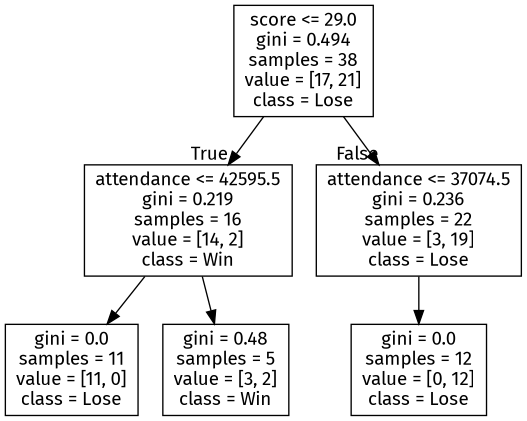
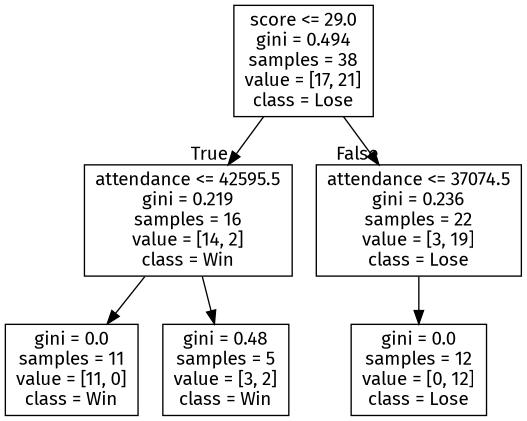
node "gini = 0.0 samples = 11 value = [11, 0] class = Lose": label "gini = 0.0 samples = 11 value = [11, 0] class = Lose" -> "gini = 0.0 samples = 11 value = [11, 0] class = Win"
